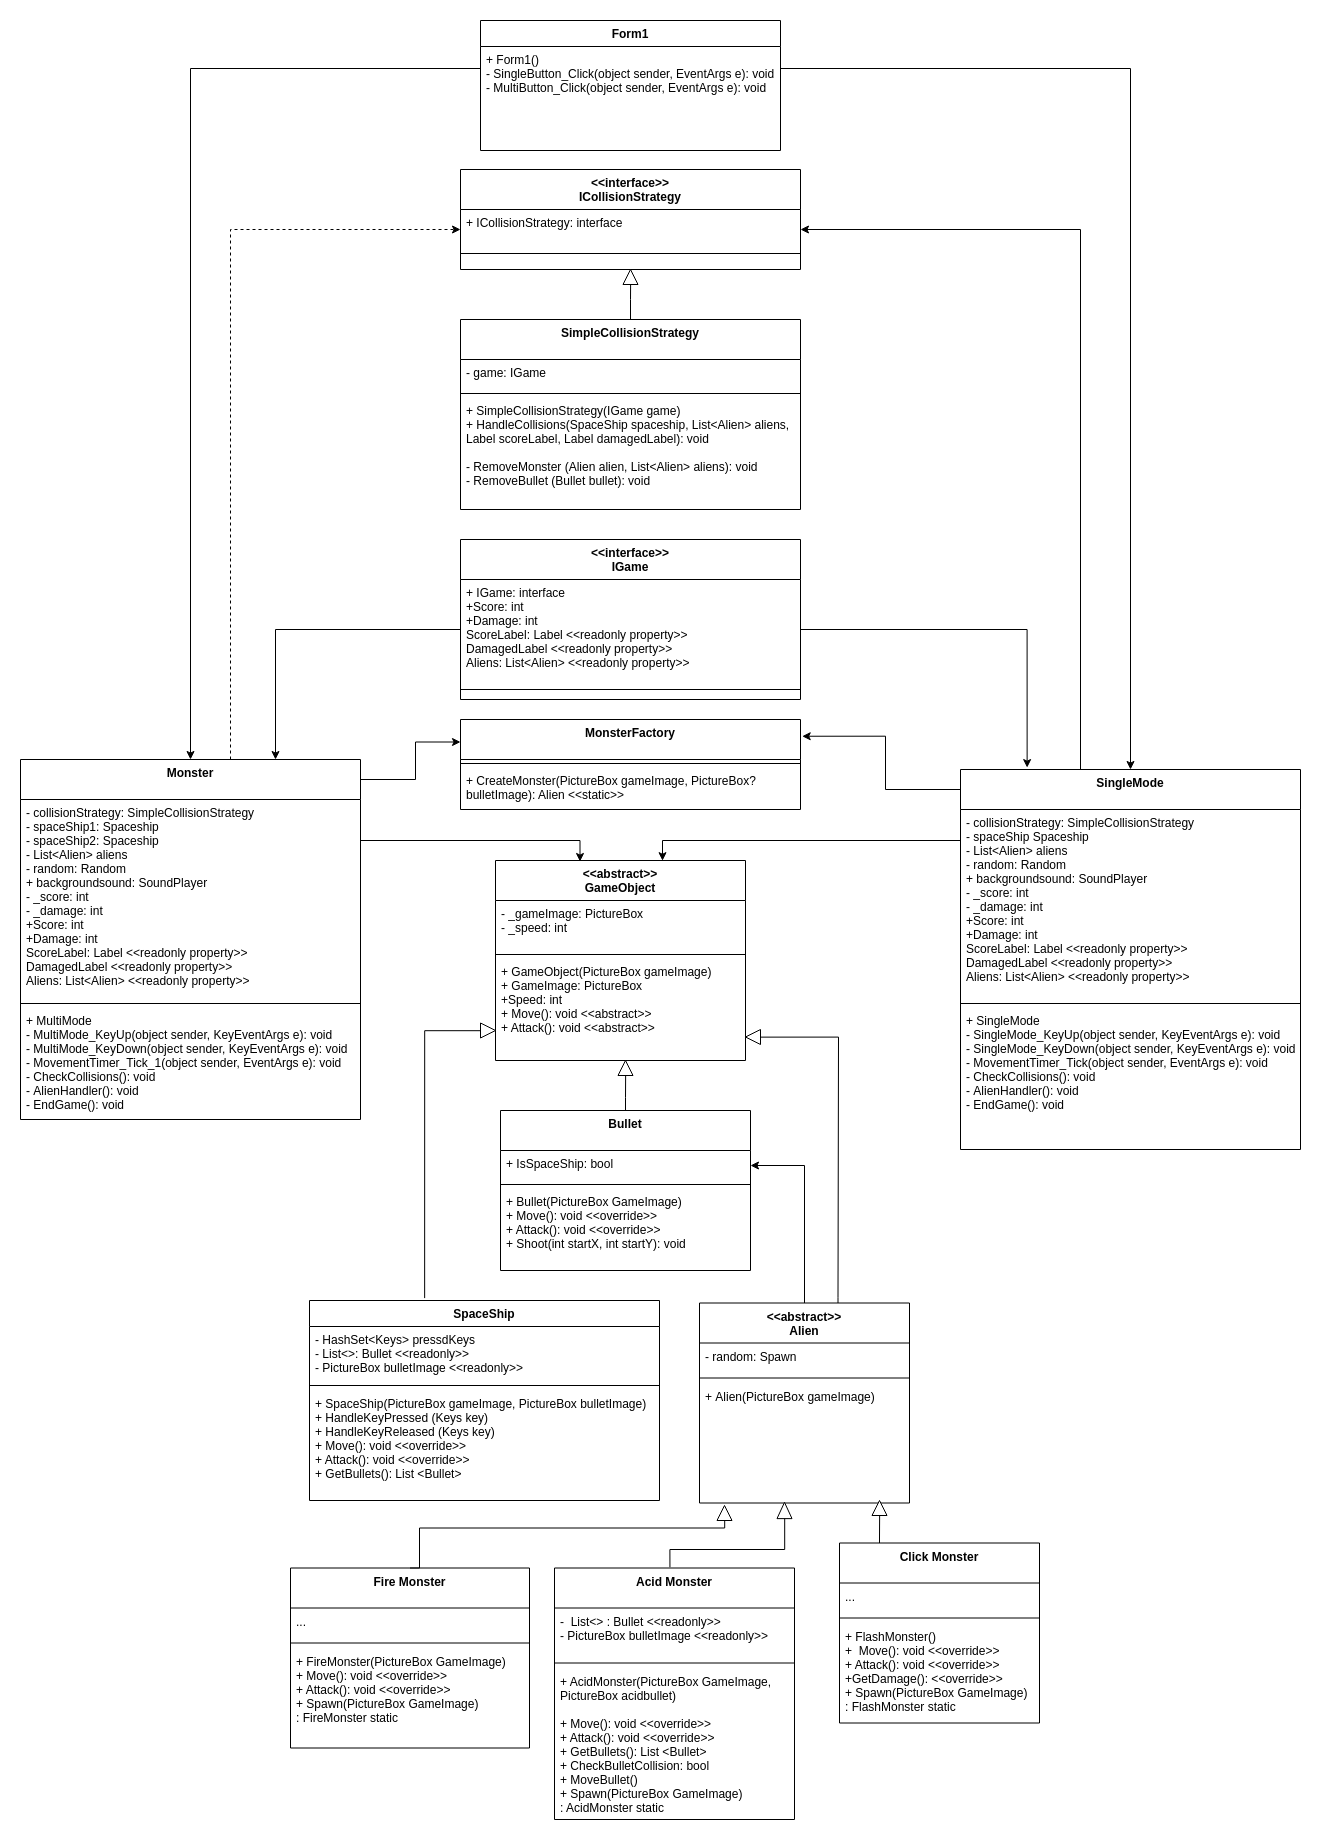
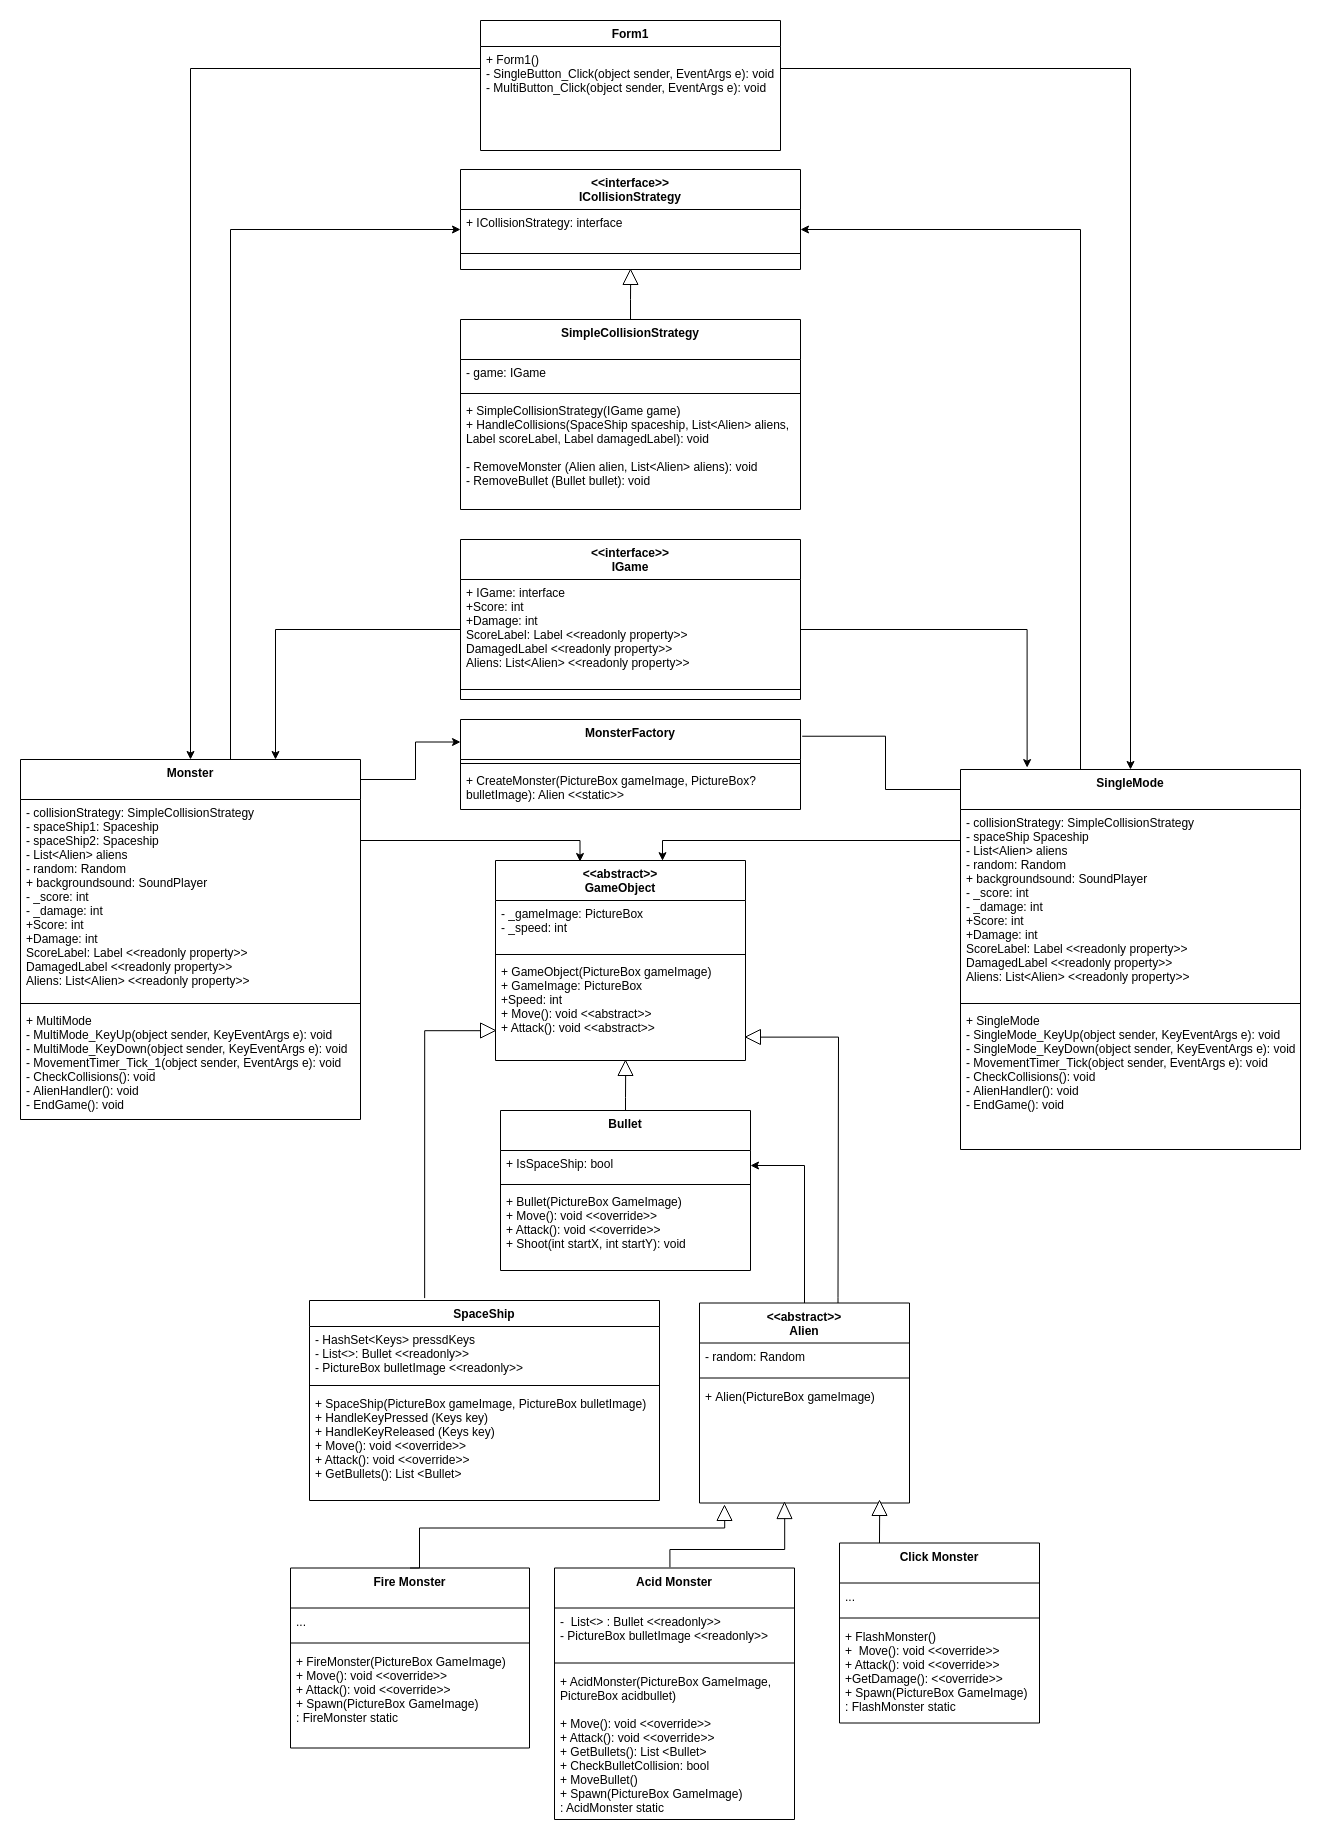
edge "Monster" -> "+ ICollisionStrategy: interface": style dashed -> solid
edge "SingleMode" -> "MonsterFactory": arrowhead classic -> none
node "- random: Spawn": label "- random: Spawn" -> "- random: Random"
